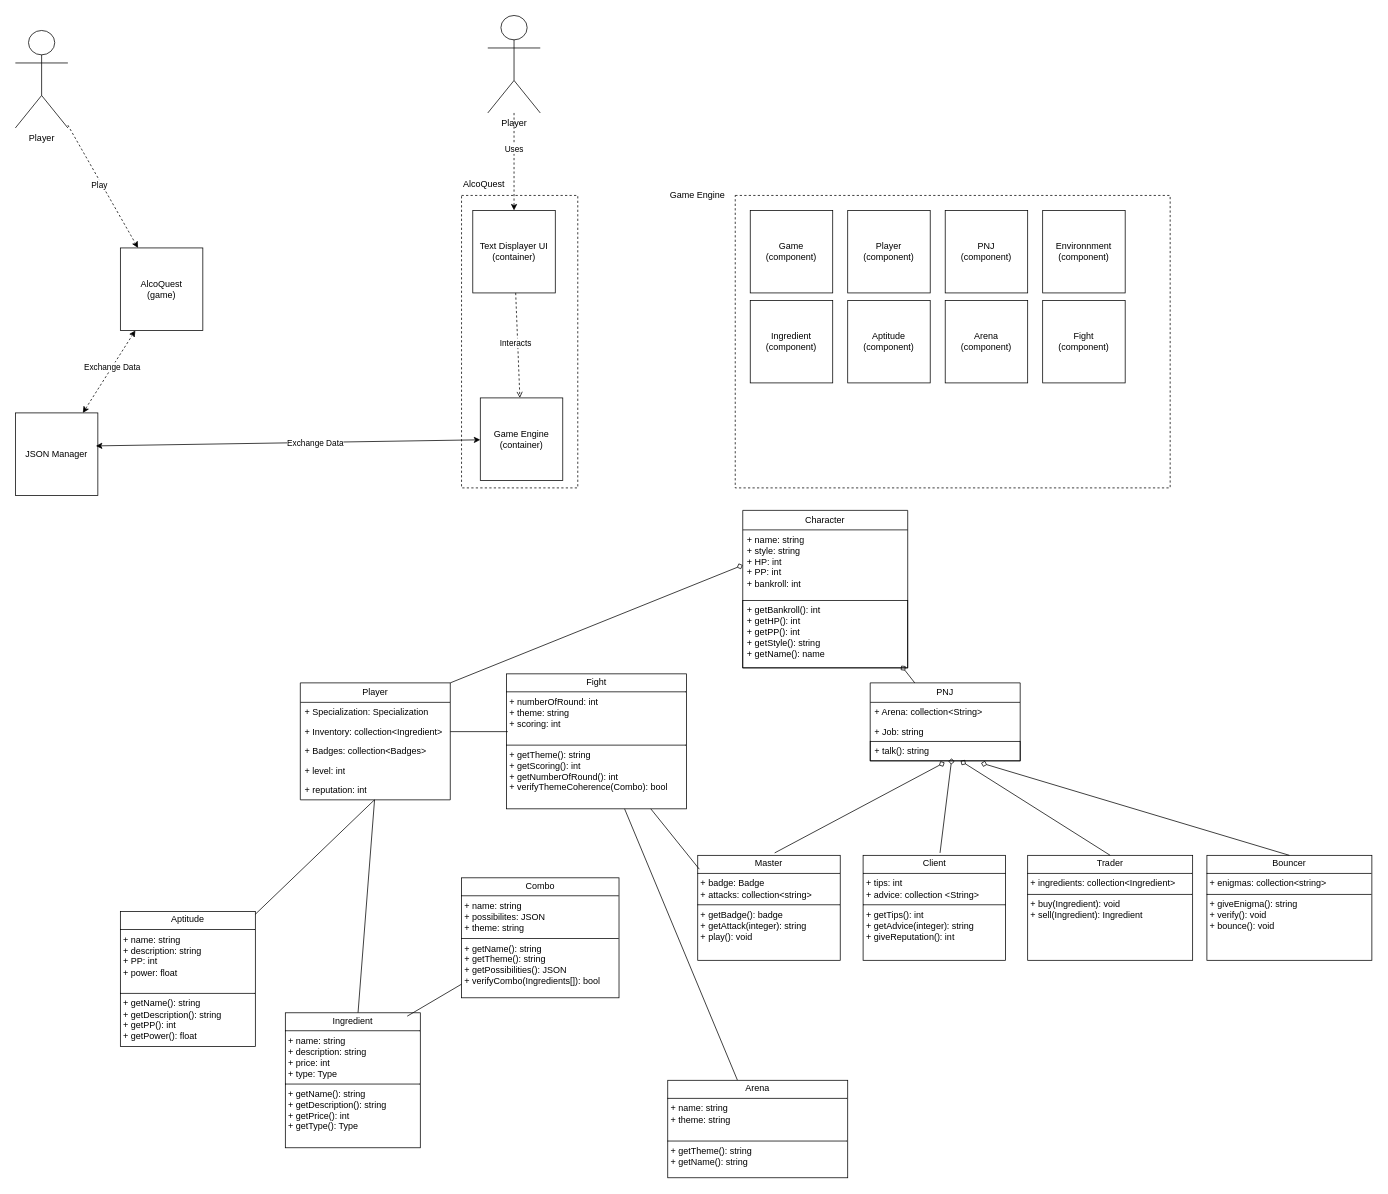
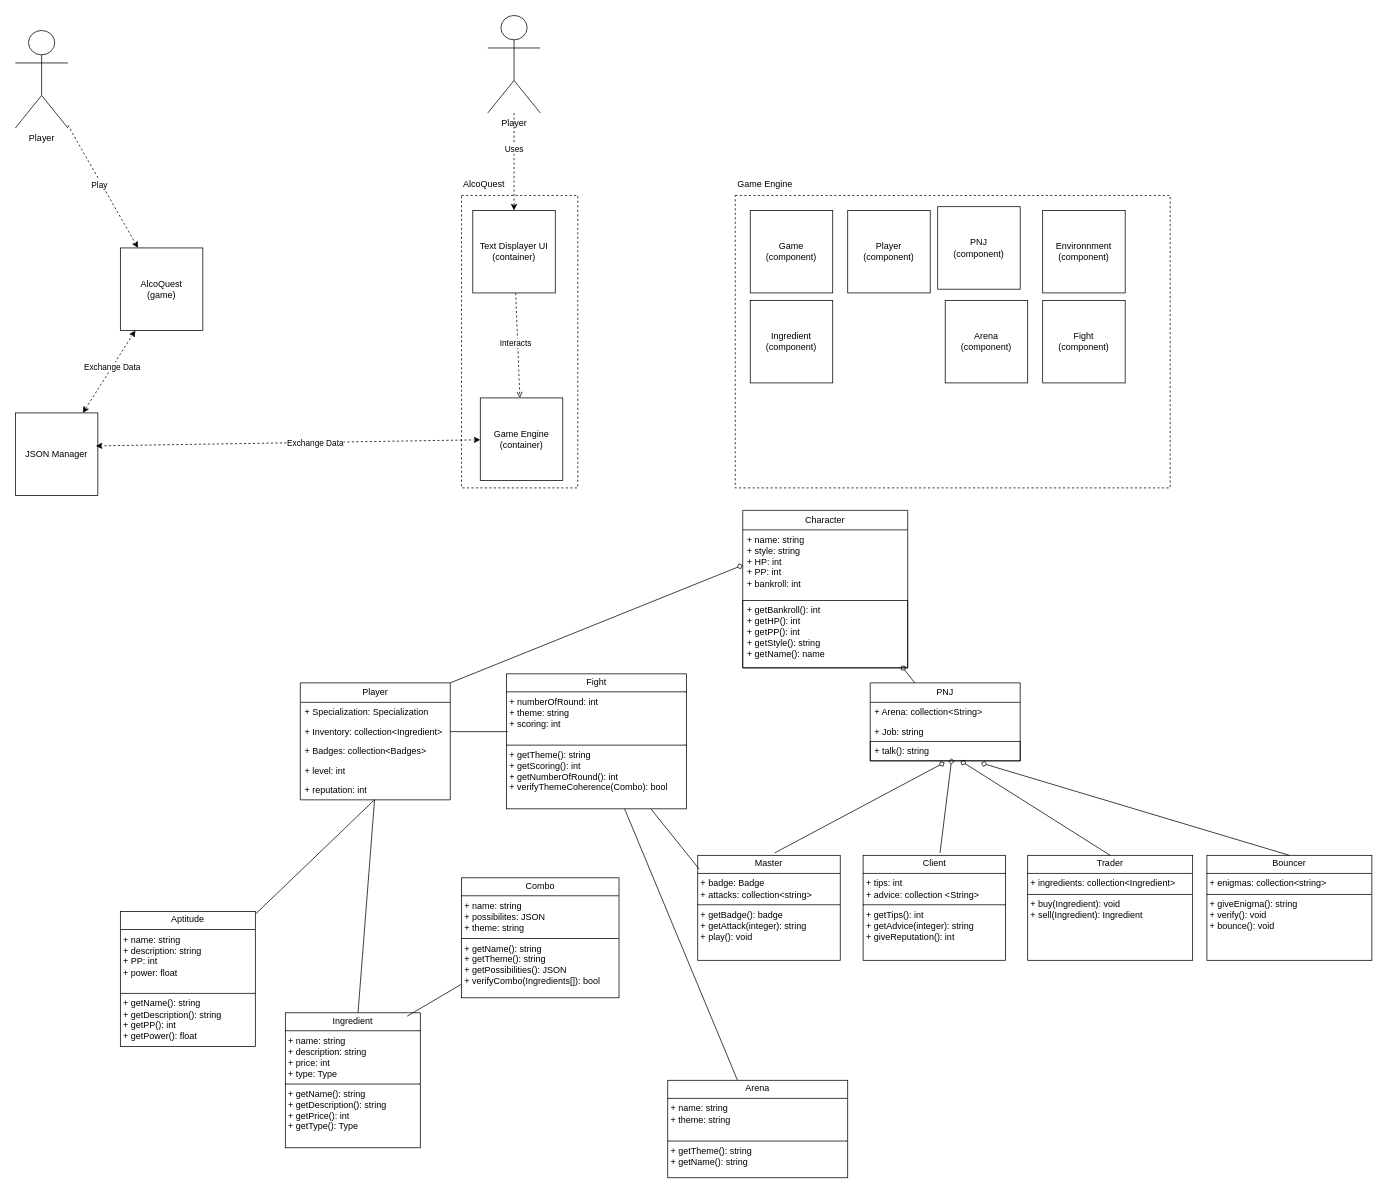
node "Game Engine": moved (698, 195) -> (765, 184)
node "PNJ (component)": moved (987, 252) -> (979, 248)
node "Aptitude (component)": removed
edge "Game Engine (container)" -- "JSON Manager": style solid -> dashed
